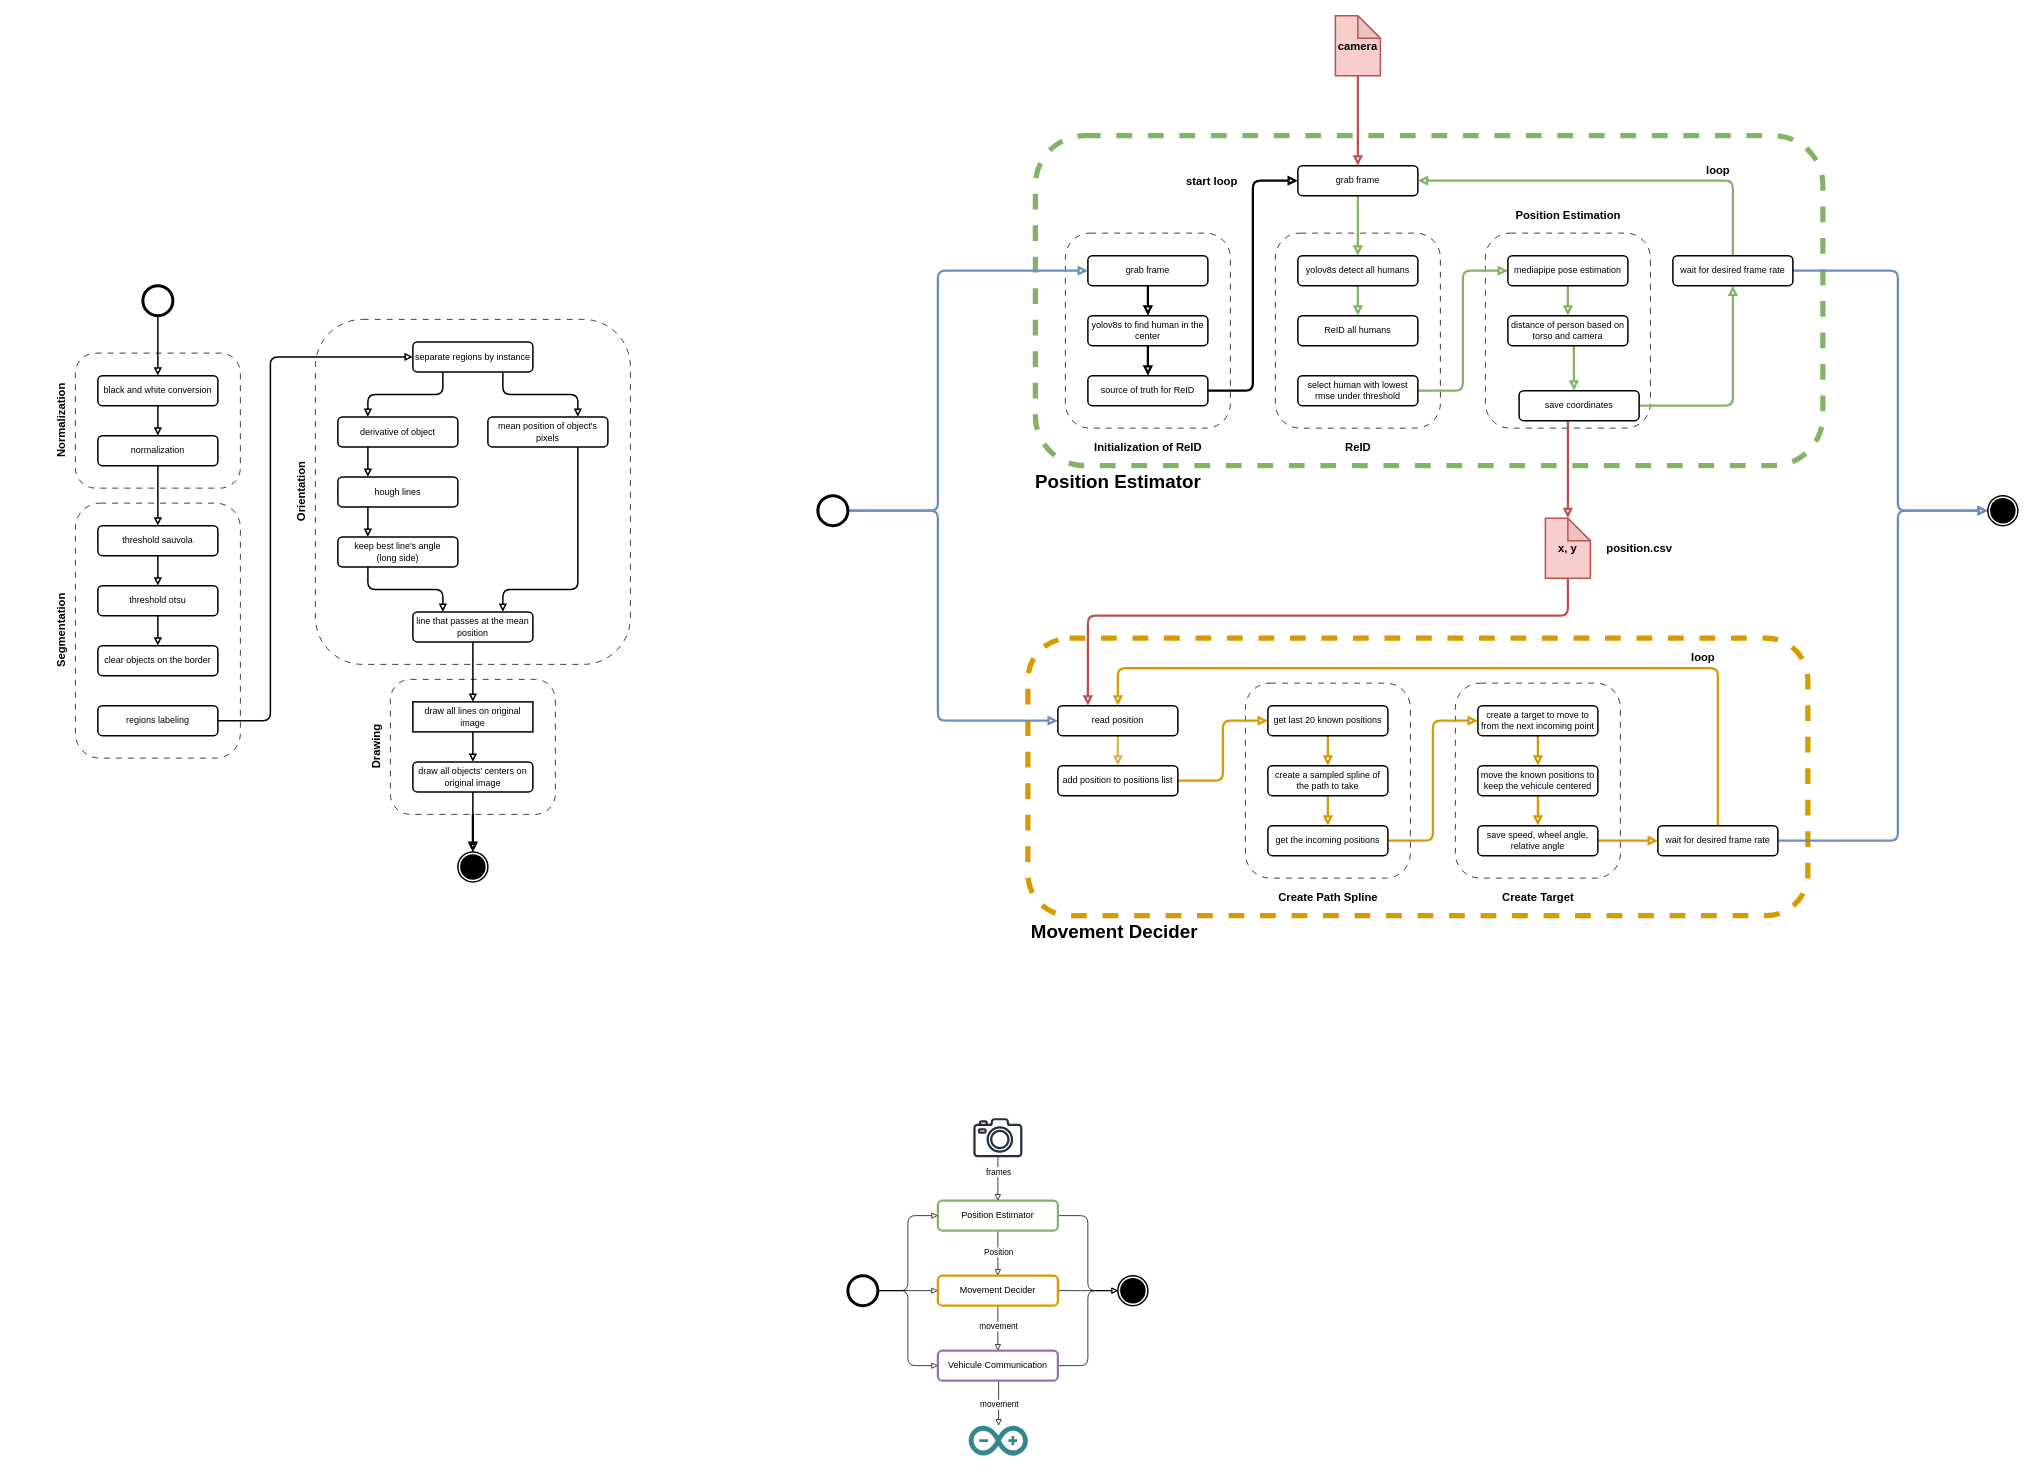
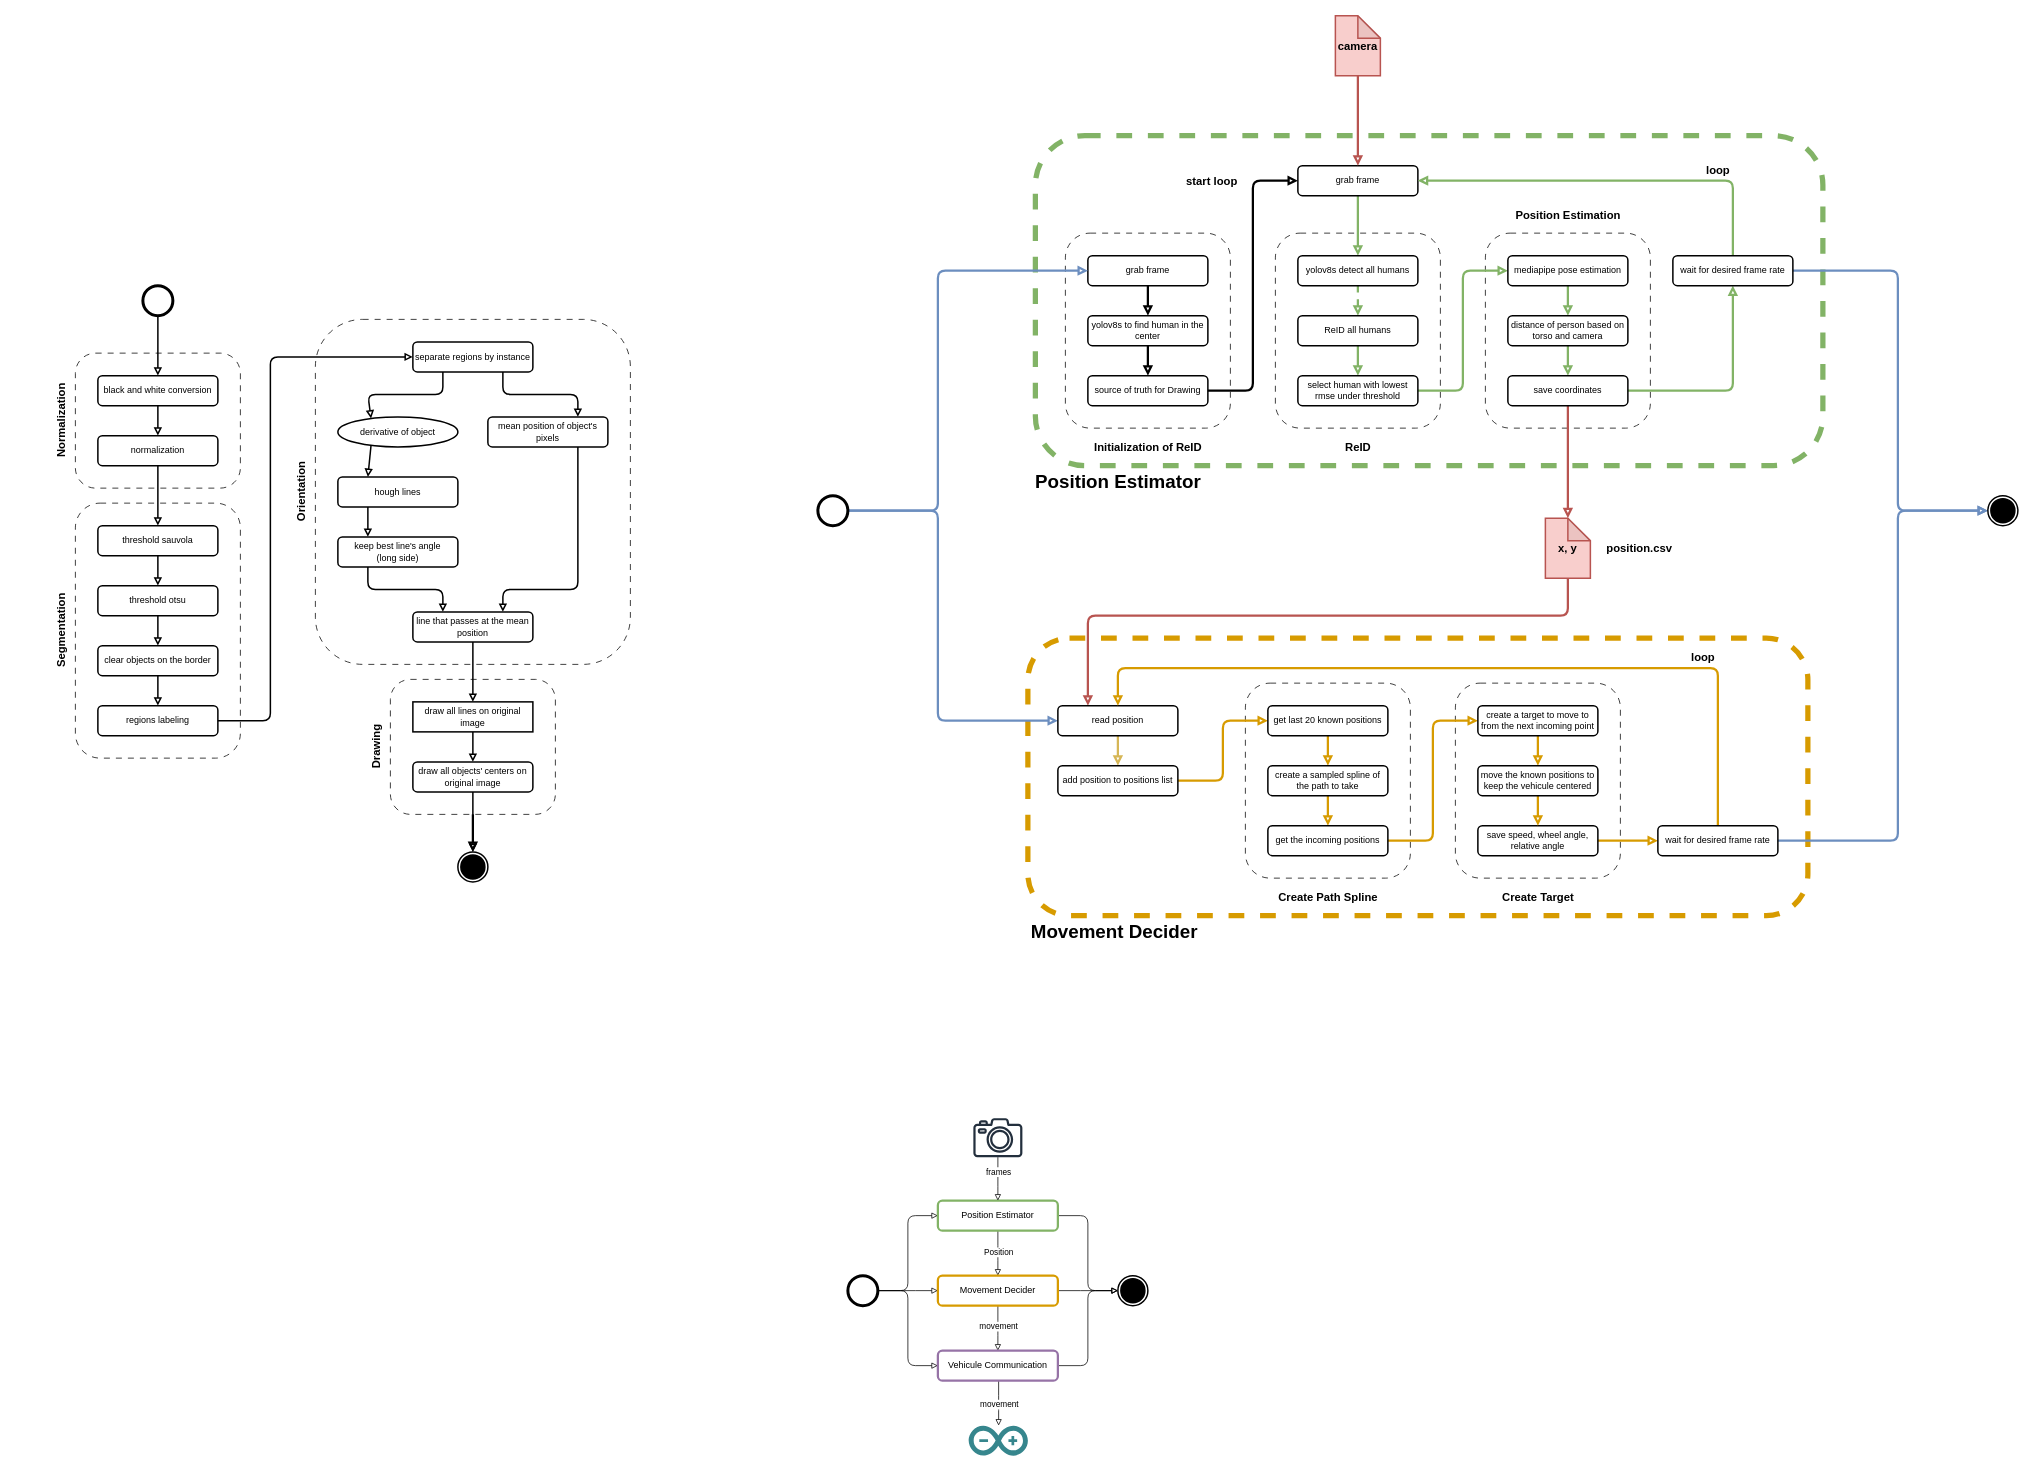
edge "yolov8s detect all humans" -> "ReID all humans": style solid -> dashed
edge "ReID all humans" -> "select human with lowest rmse under threshold": added
node "source of truth for ReID": label "source of truth for ReID" -> "source of truth for Drawing"
node "save coordinates": moved (1579, 405) -> (1568, 390)
node "derivative of object": shape rounded rectangle -> ellipse
edge "clear objects on the border" -> "regions labeling": added
